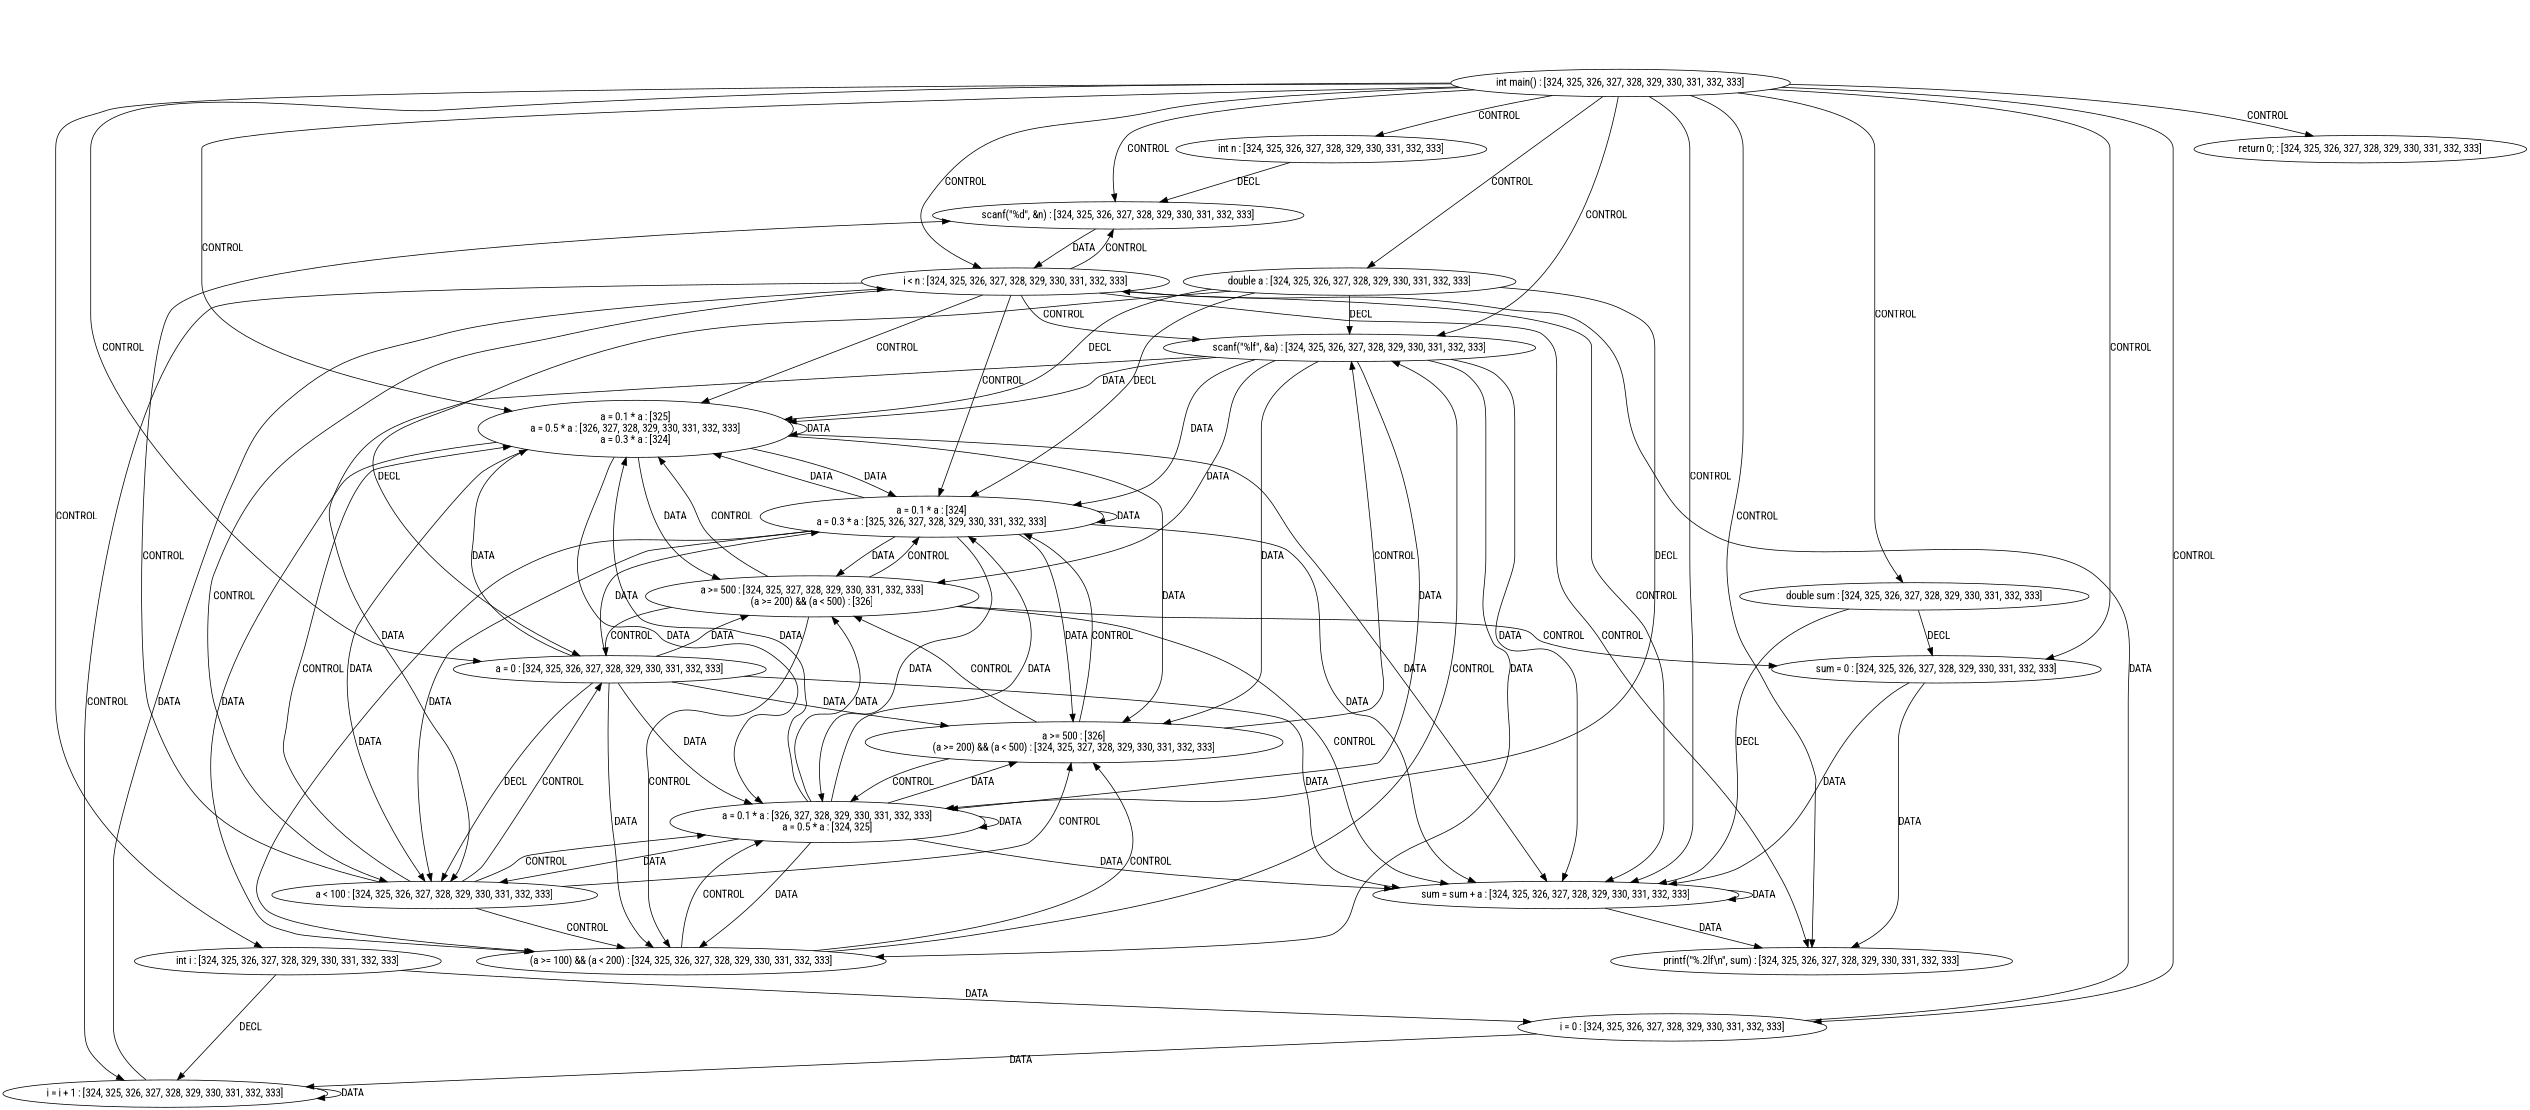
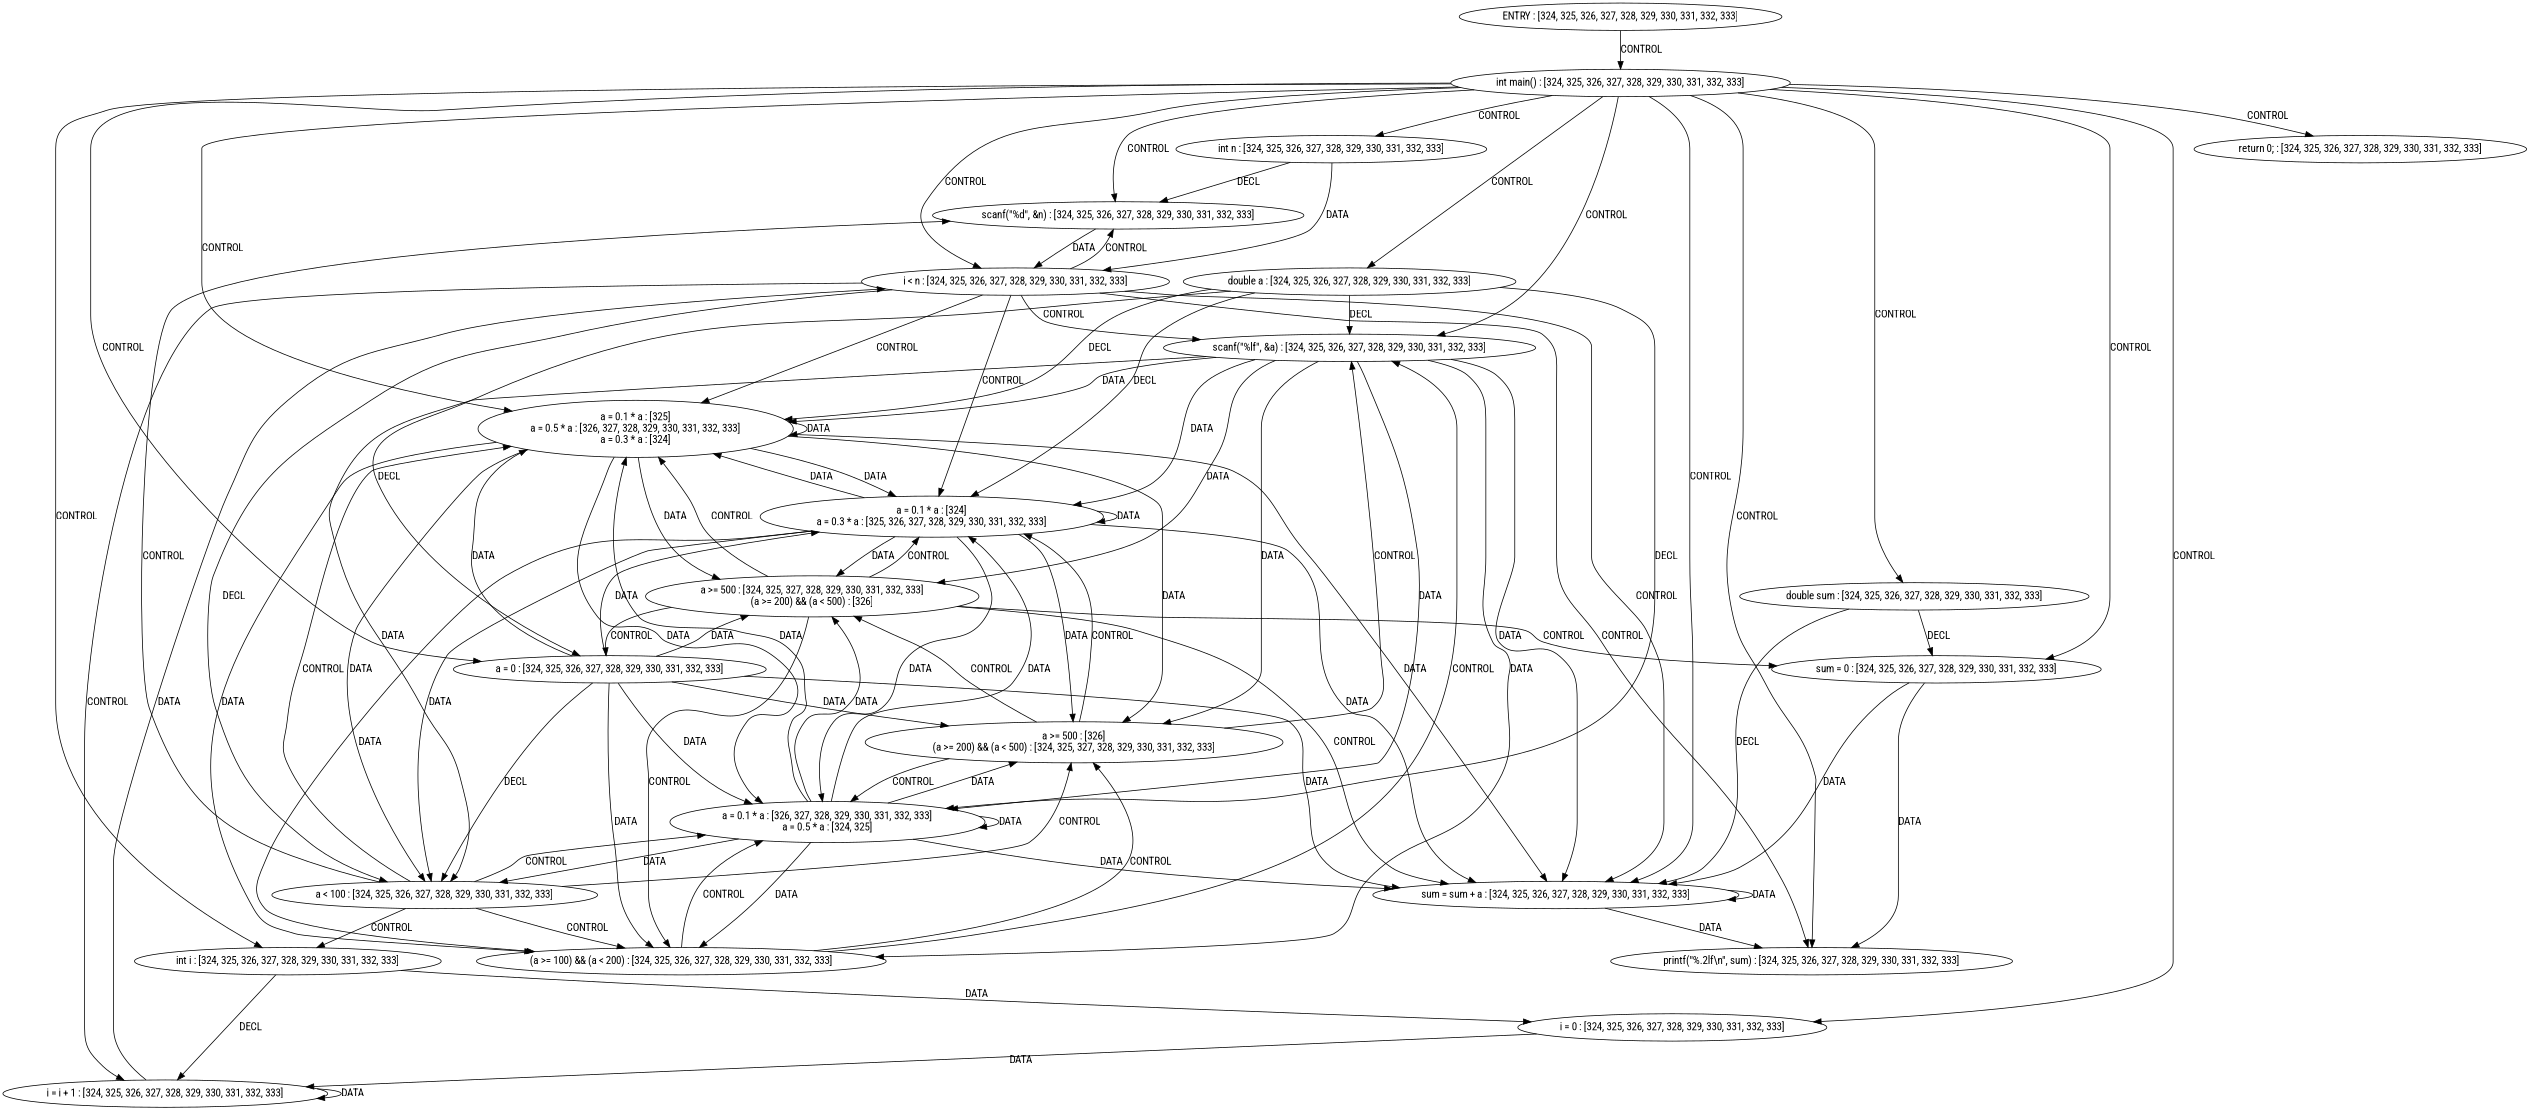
node "ENTRY : [324, 325, 326, 327, 328, 329, 330, 331, 332, 333]": added
edge "i = 0 : [324, 325, 326, 327, 328, 329, 330, 331, 332, 333]" -> "i < n : [324, 325, 326, 327, 328, 329, 330, 331, 332, 333]": now "int n : [324, 325, 326, 327, 328, 329, 330, 331, 332, 333]" -> "i < n : [324, 325, 326, 327, 328, 329, 330, 331, 332, 333]"
edge "i < n : [324, 325, 326, 327, 328, 329, 330, 331, 332, 333]" -> "a < 100 : [324, 325, 326, 327, 328, 329, 330, 331, 332, 333]": label "CONTROL" -> "DECL"
edge "a < 100 : [324, 325, 326, 327, 328, 329, 330, 331, 332, 333]" -> "a = 0 : [324, 325, 326, 327, 328, 329, 330, 331, 332, 333]": now "a < 100 : [324, 325, 326, 327, 328, 329, 330, 331, 332, 333]" -> "int i : [324, 325, 326, 327, 328, 329, 330, 331, 332, 333]"
